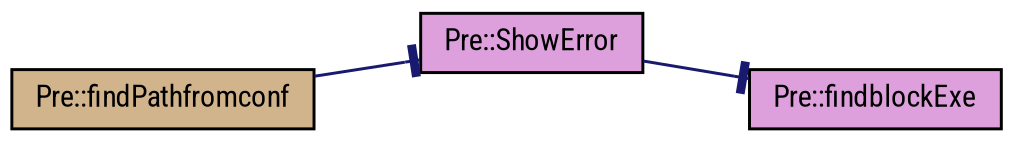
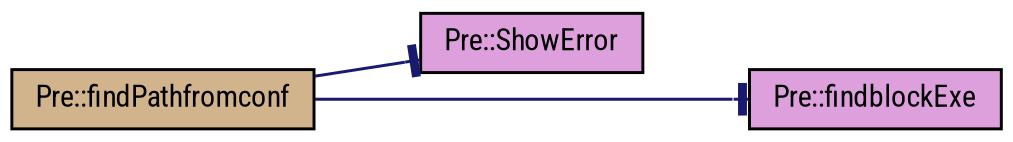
edge "Pre::ShowError" -> "Pre::findblockExe": now "Pre::findPathfromconf" -> "Pre::findblockExe"
